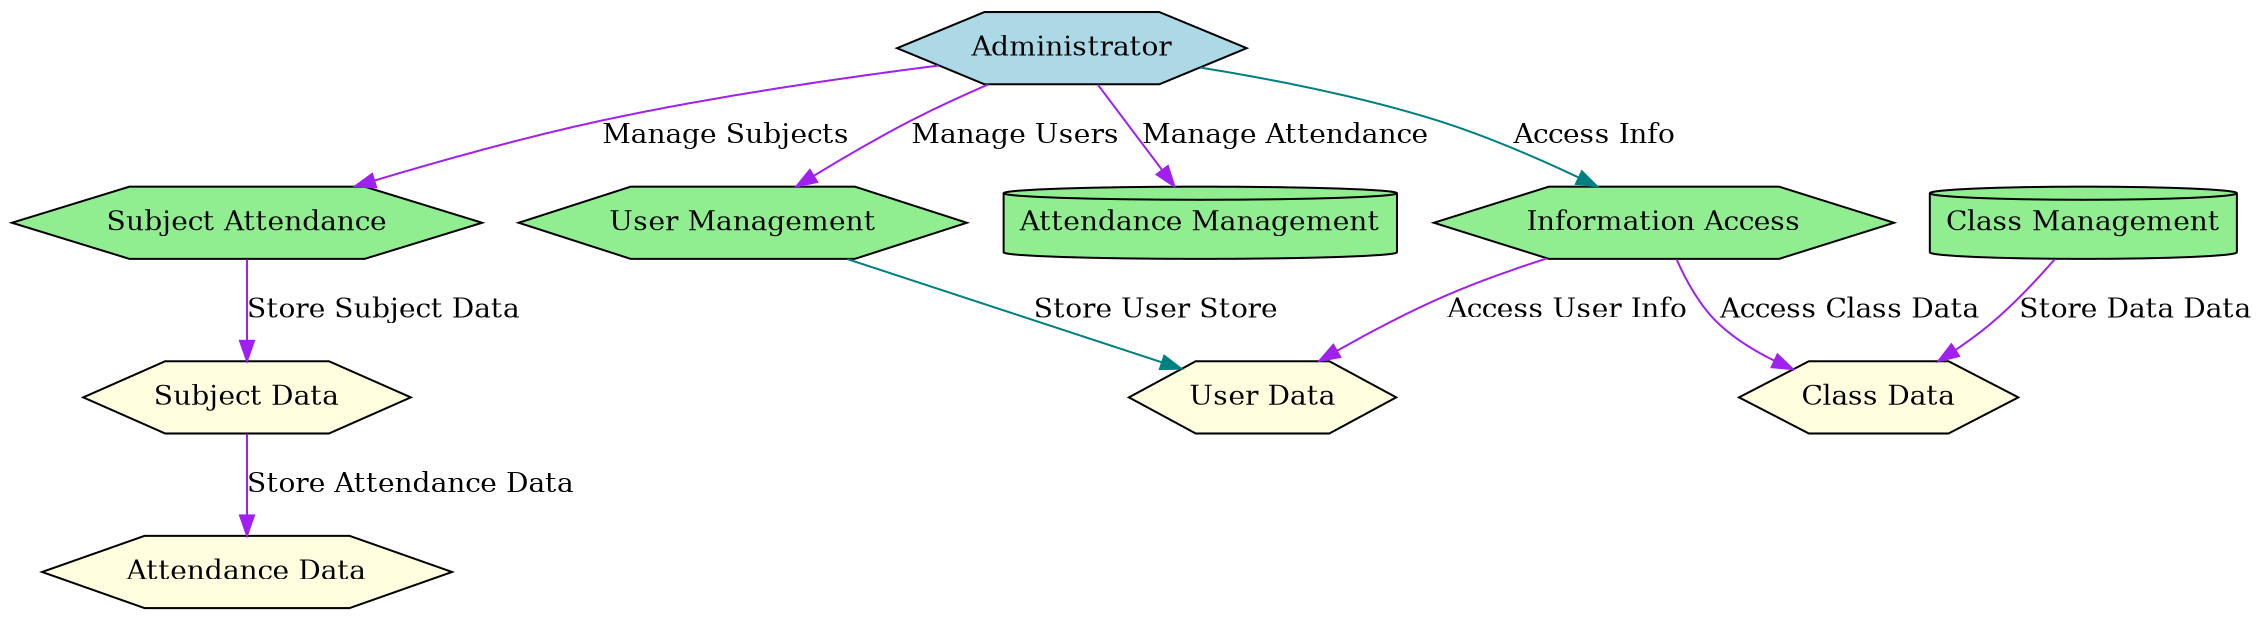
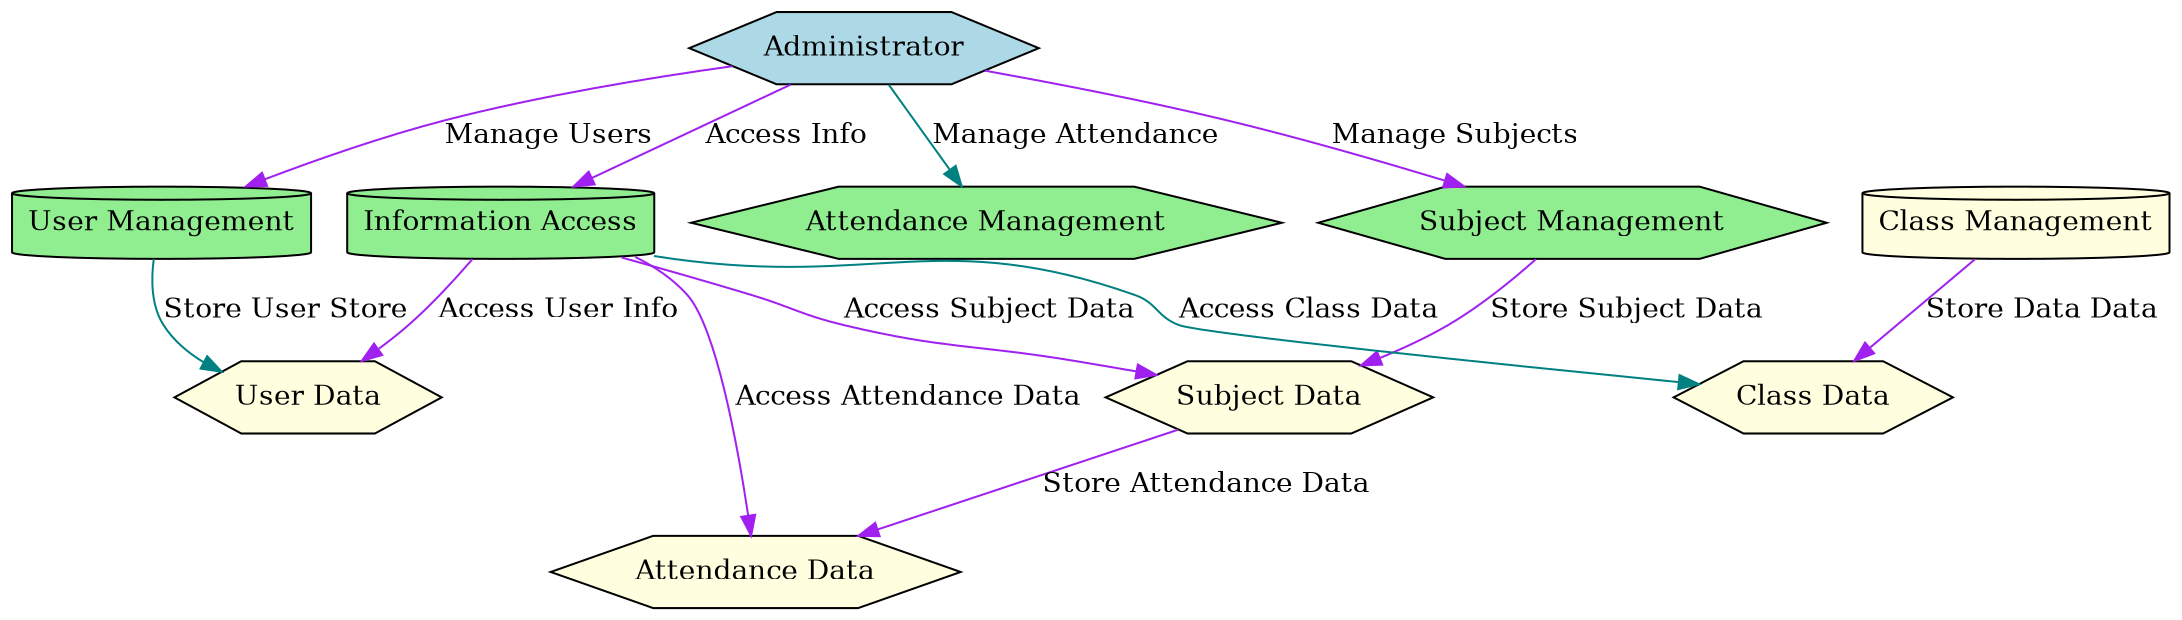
edge "Administrator" -> "Information Access": color teal -> purple
edge "Administrator" -> "Attendance Management": color purple -> teal
node "Subject Attendance": label "Subject Attendance" -> "Subject Management"
node "User Management": shape hexagon -> cylinder
node "Attendance Management": shape cylinder -> hexagon
node "Information Access": shape hexagon -> cylinder
node "Class Management": fillcolor lightgreen -> lightyellow
edge "Information Access" -> "Class Data": color purple -> teal
edge "Information Access" -> "Subject Data": added, label "Access Subject Data"
edge "Information Access" -> "Attendance Data": added, label "Access Attendance Data"
